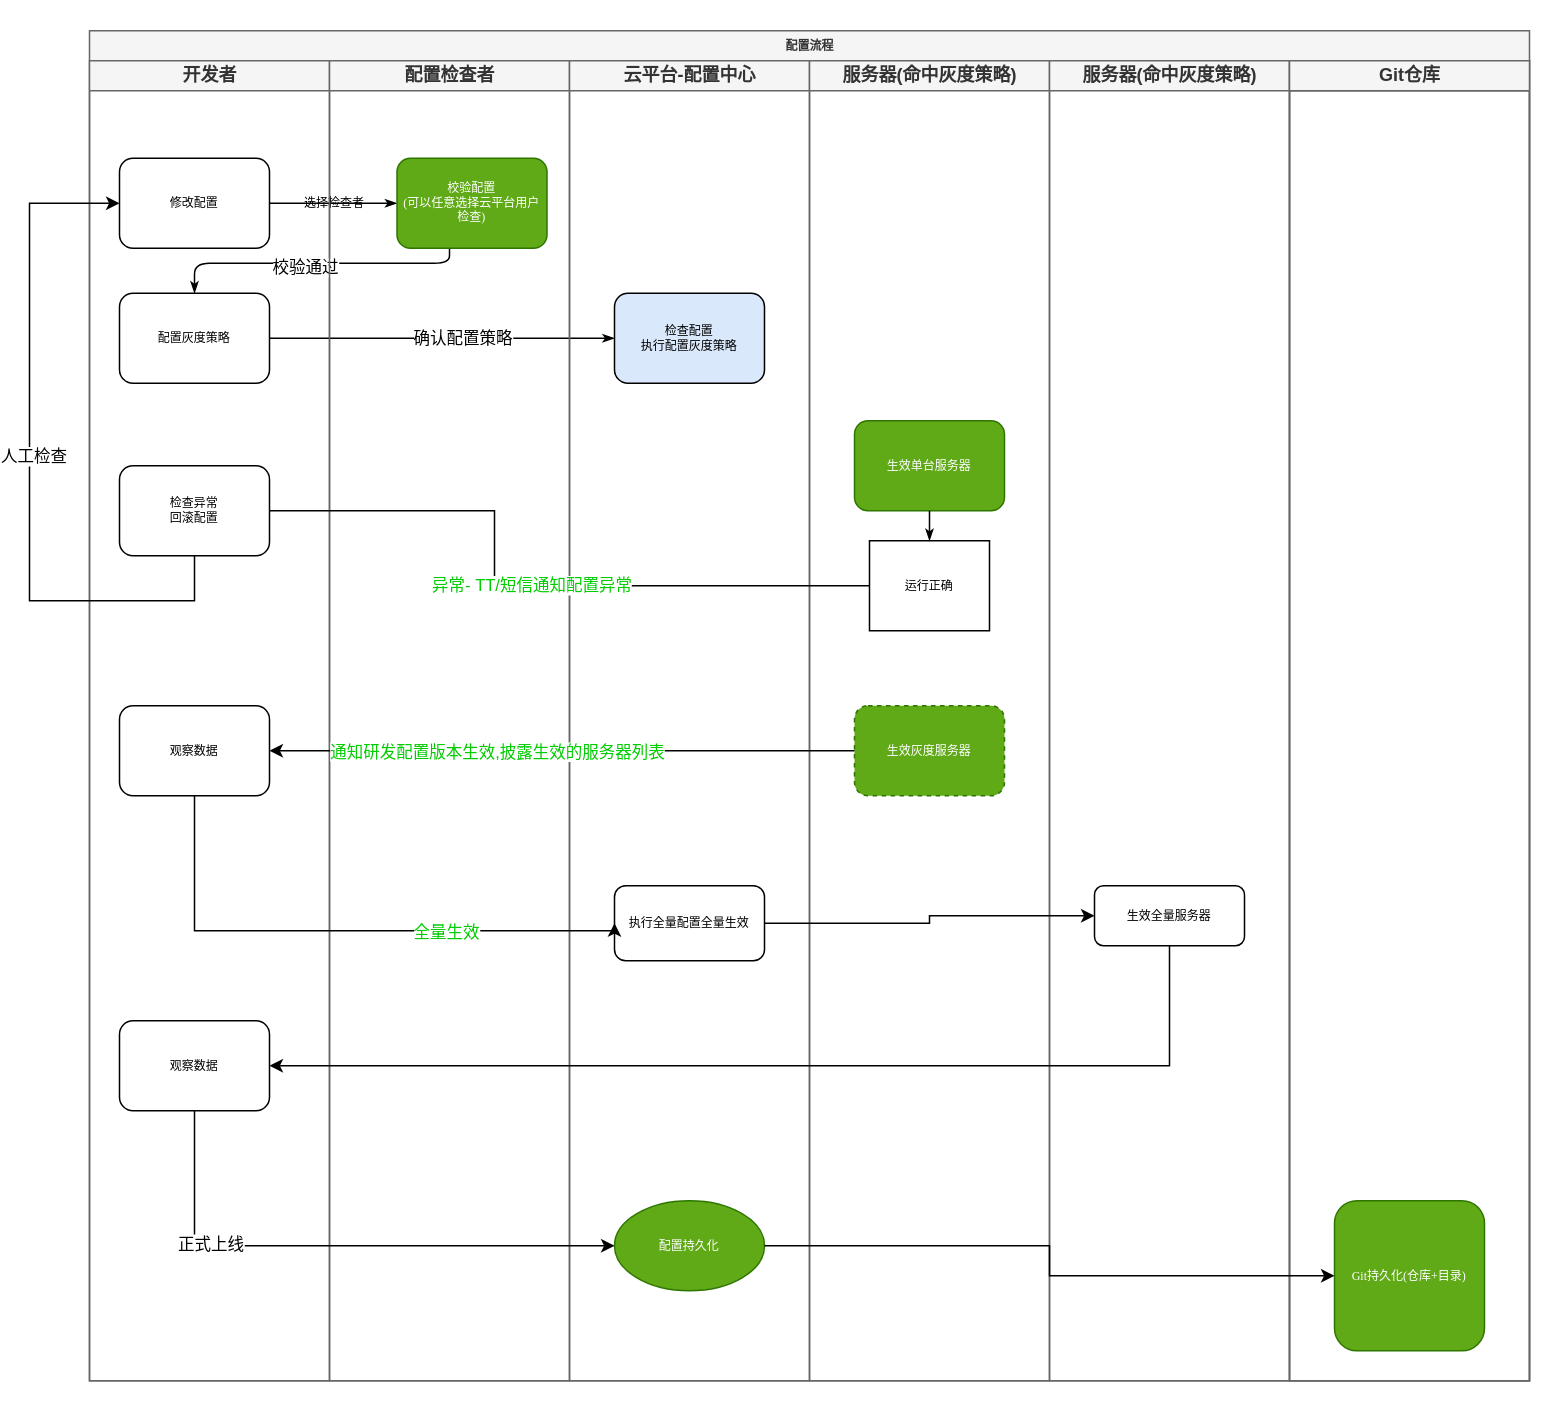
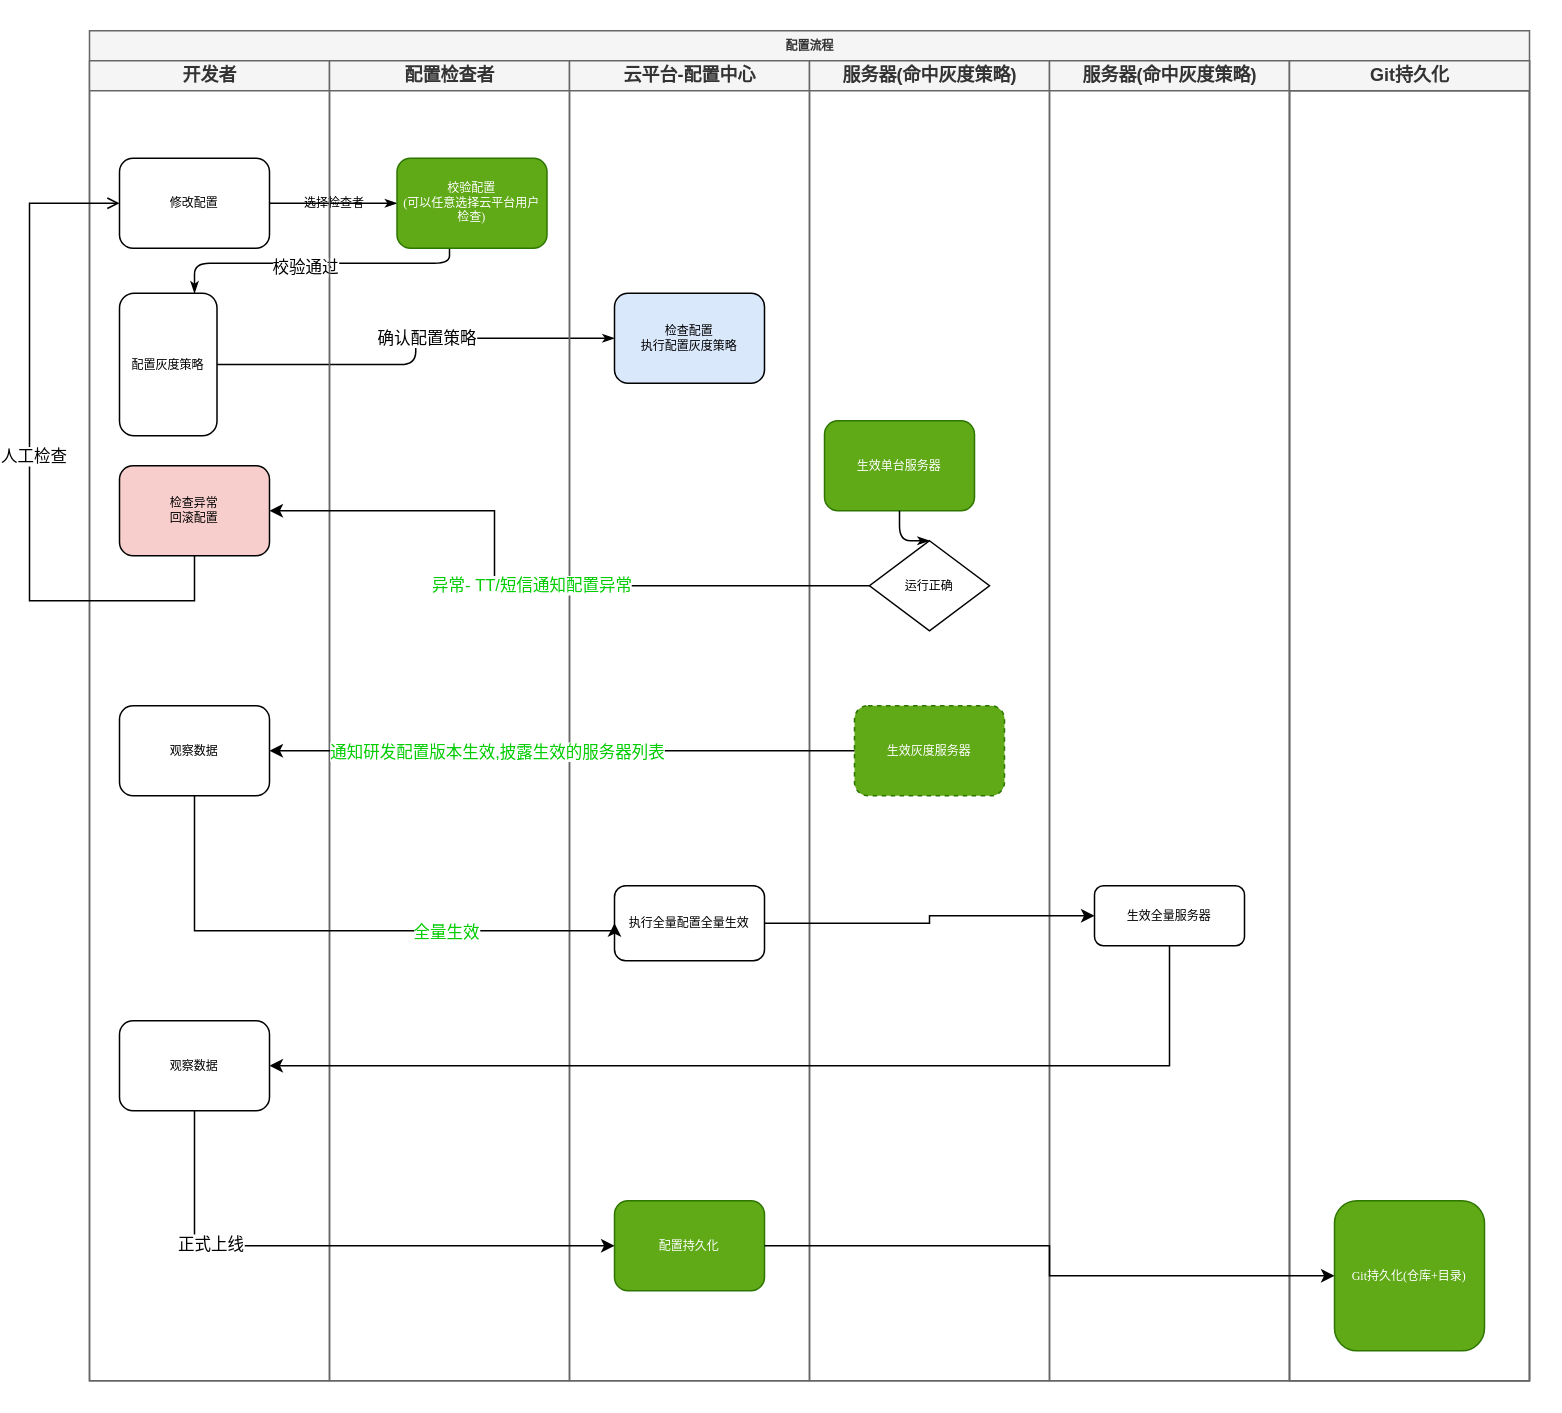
node "Git仓库": label "Git仓库" -> "Git持久化"
edge "检查异常 回滚配置" -> "修改配置": arrowhead classic -> open
node "配置灰度策略": size 150x90 -> 98x143
node "生效单台服务器": moved (929, 466) -> (899, 466)
node "检查异常 回滚配置": fillcolor #ffffff -> #f8cecc
edge "检查异常 回滚配置" -- "运行正确": arrowhead none -> classic
node "运行正确": shape rectangle -> diamond
node "配置持久化": shape ellipse -> rounded rectangle
